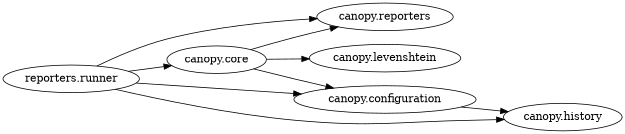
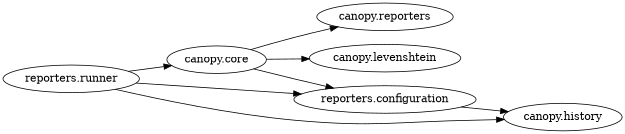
edge "reporters.runner" -> "canopy.reporters": removed
node "canopy.configuration": label "canopy.configuration" -> "reporters.configuration"
